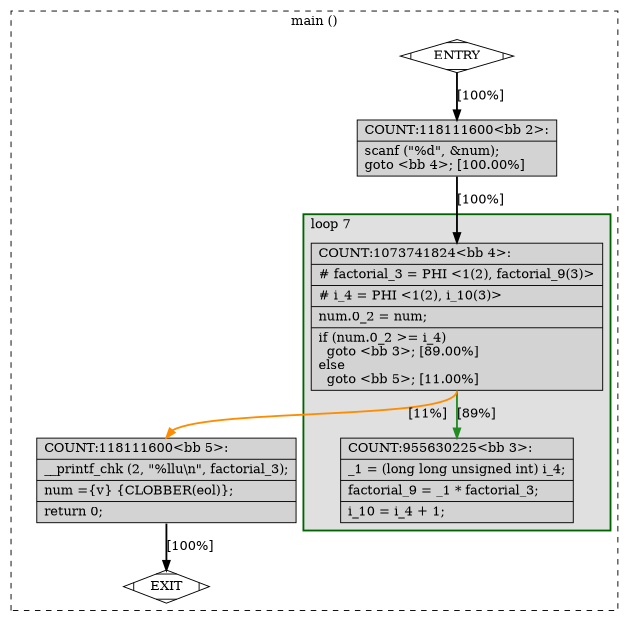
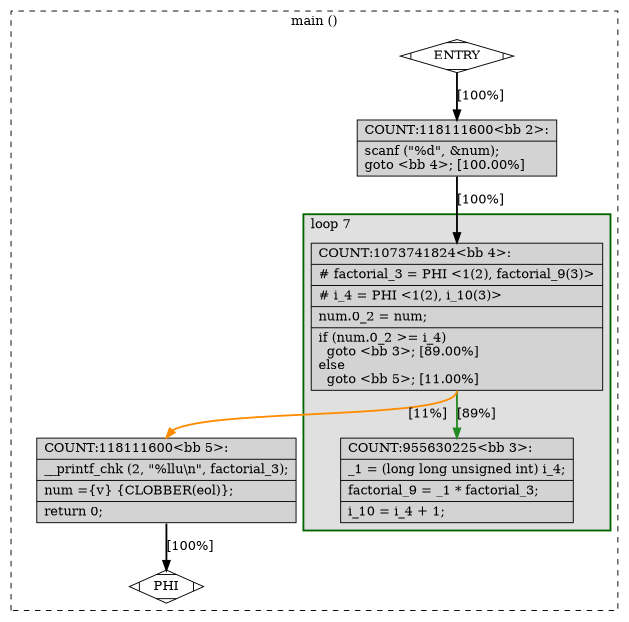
node "EXIT": label "EXIT" -> "PHI"
